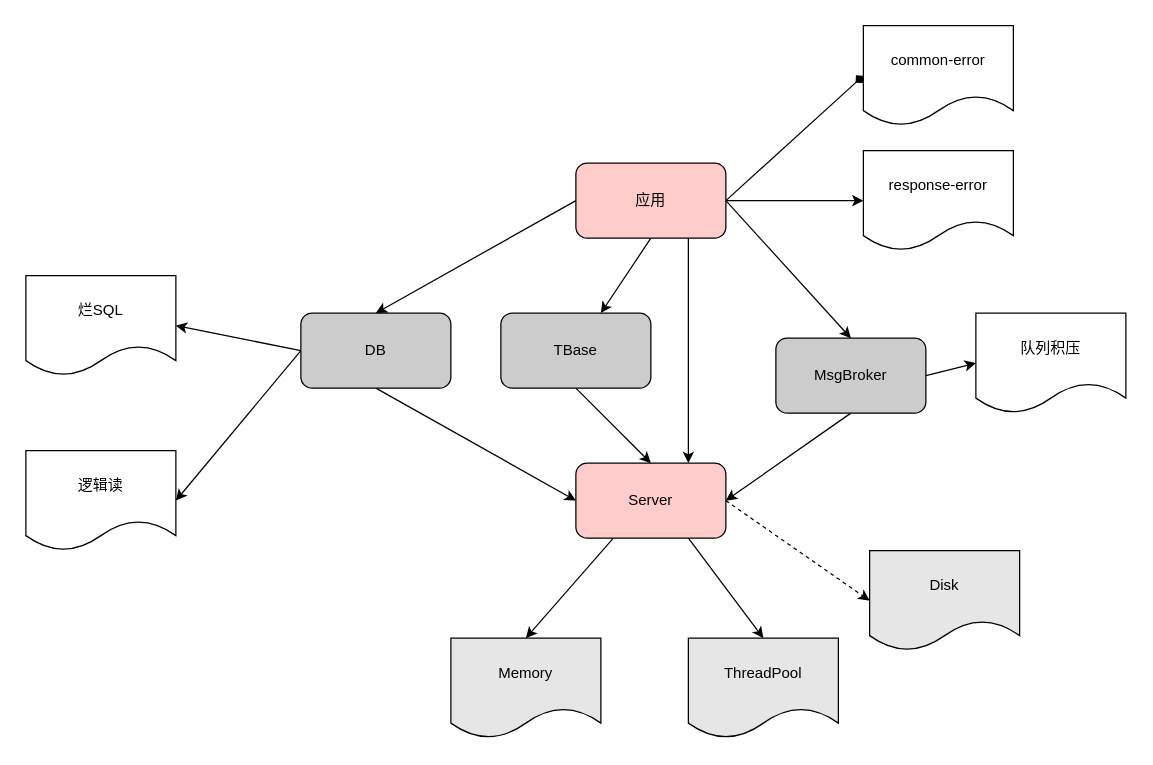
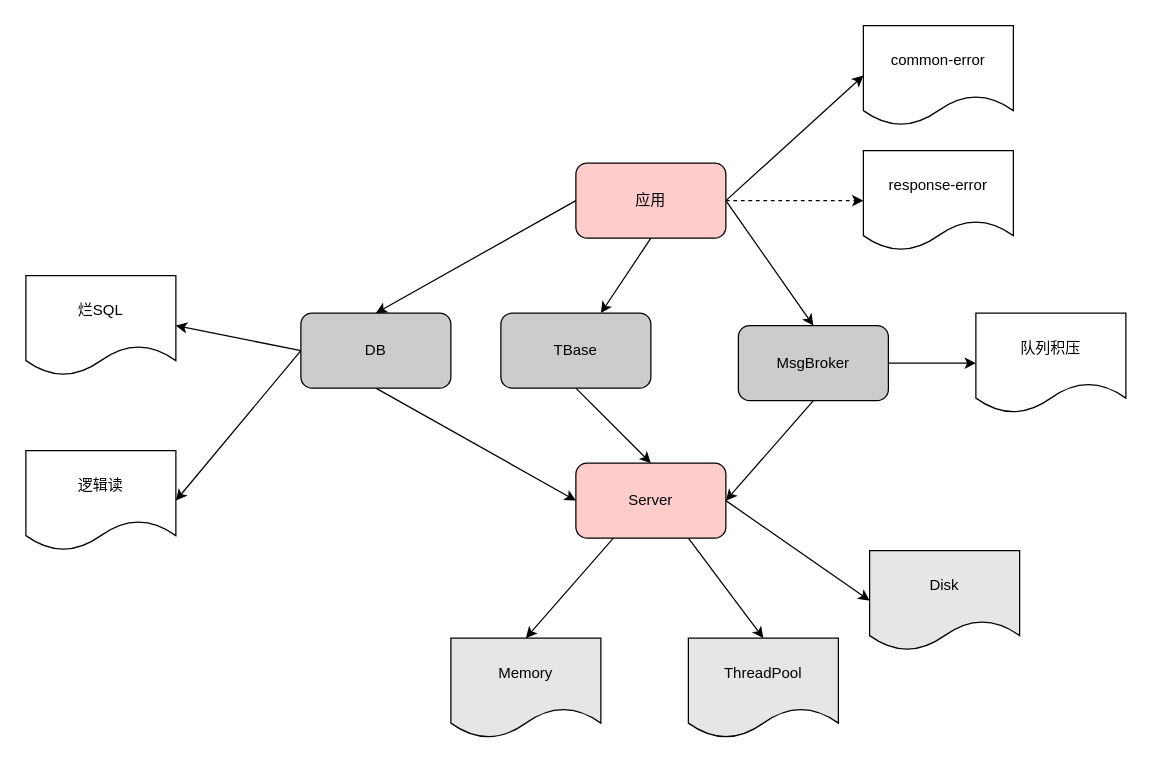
edge "应用" -> "common-error": arrowhead diamond -> classic
edge "应用" -> "response-error": style solid -> dashed
edge "应用" -> "Server": removed
node "MsgBroker": moved (851, 376) -> (813, 363)
edge "Server" -> "Disk": style dashed -> solid
